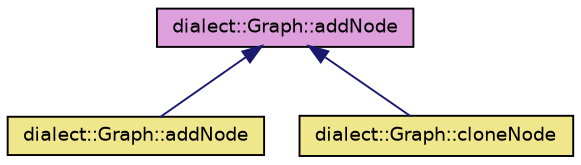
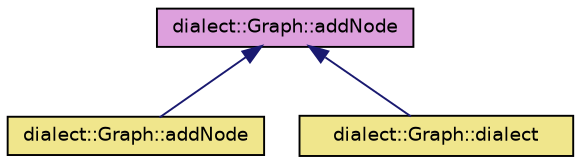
node "dialect::Graph::cloneNode": label "dialect::Graph::cloneNode" -> "dialect::Graph::dialect"
